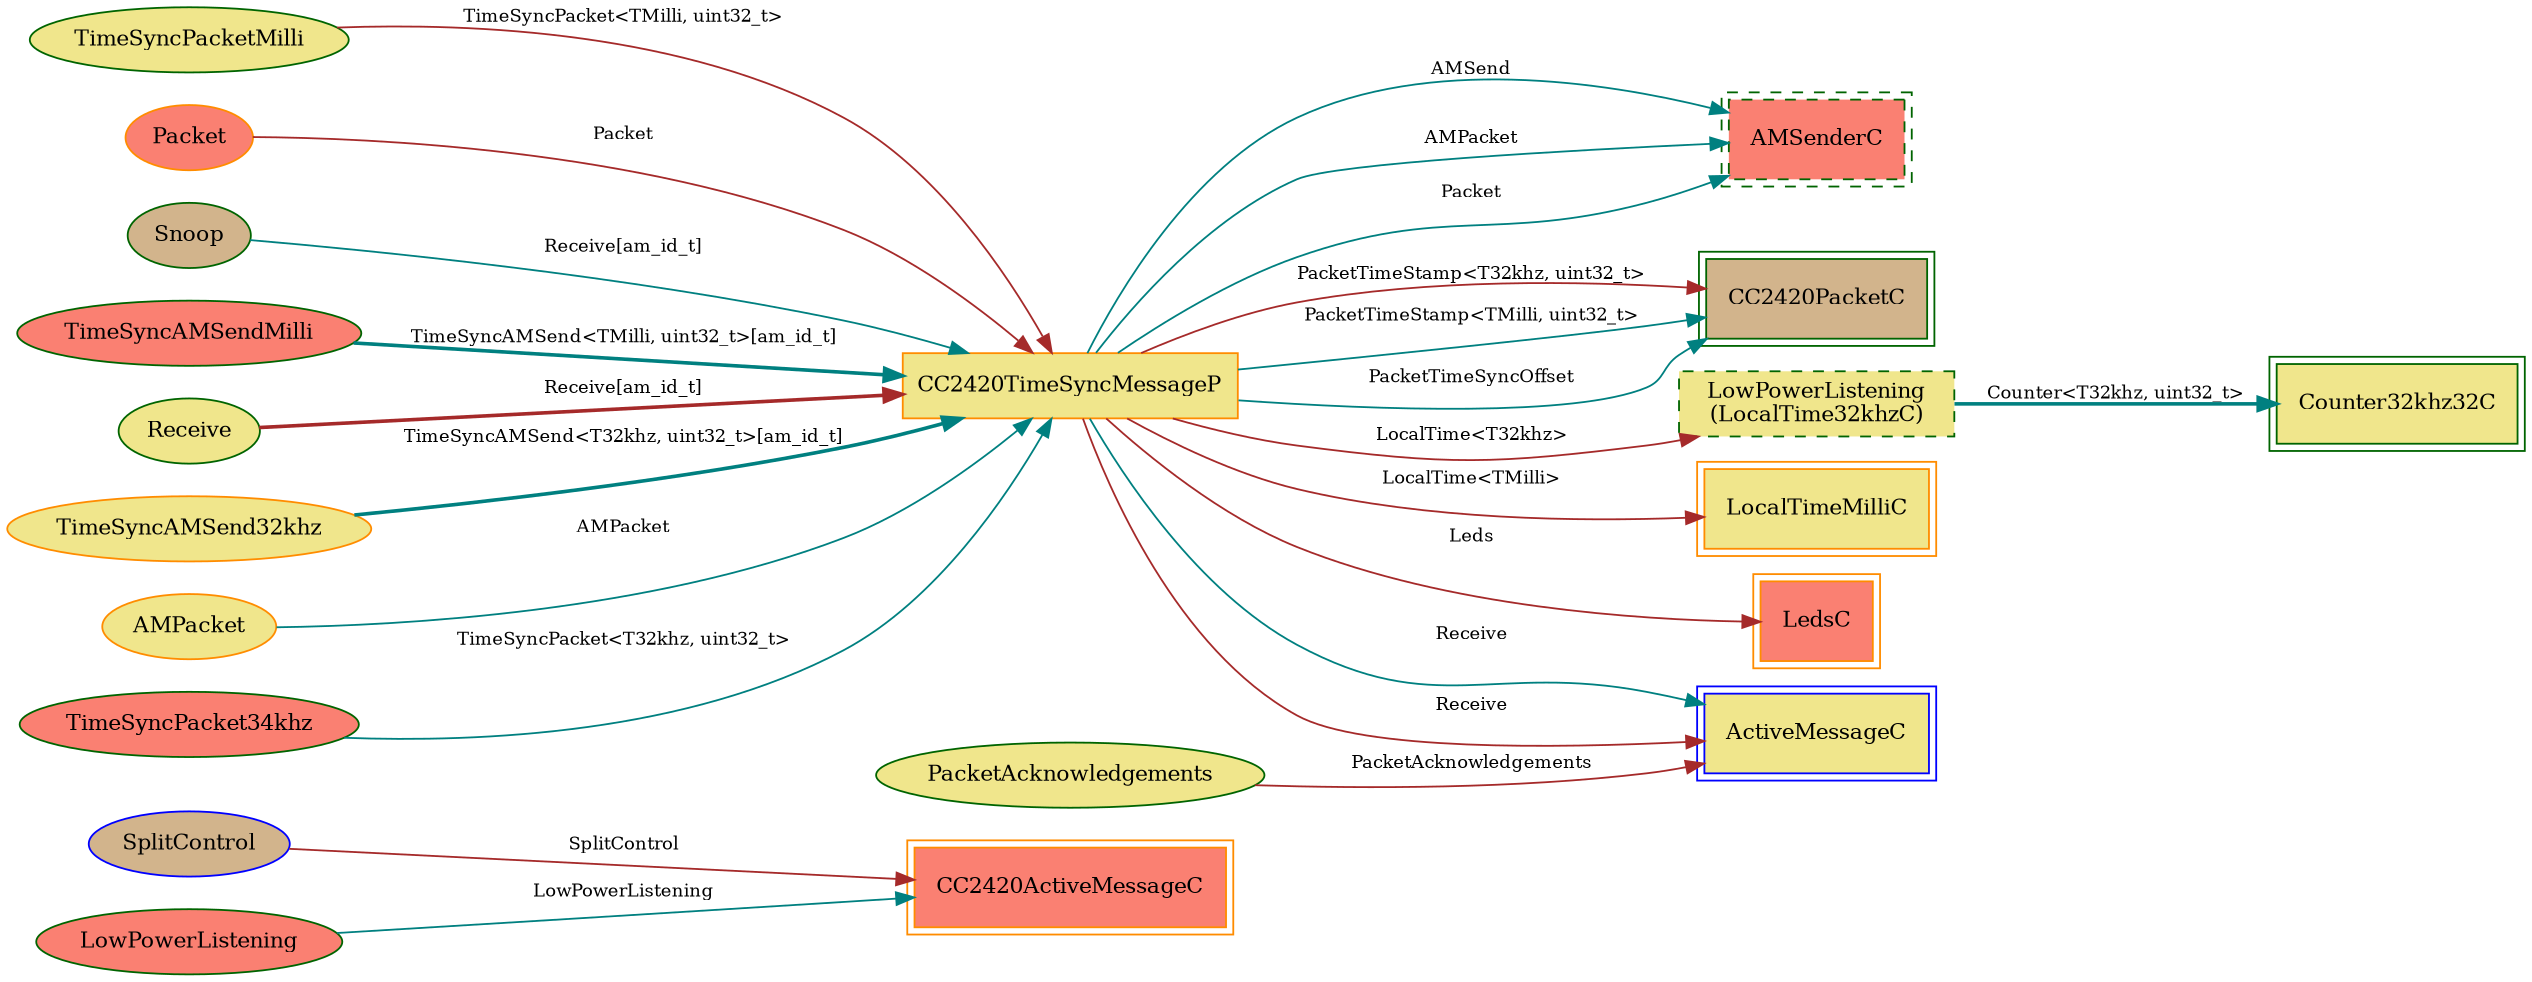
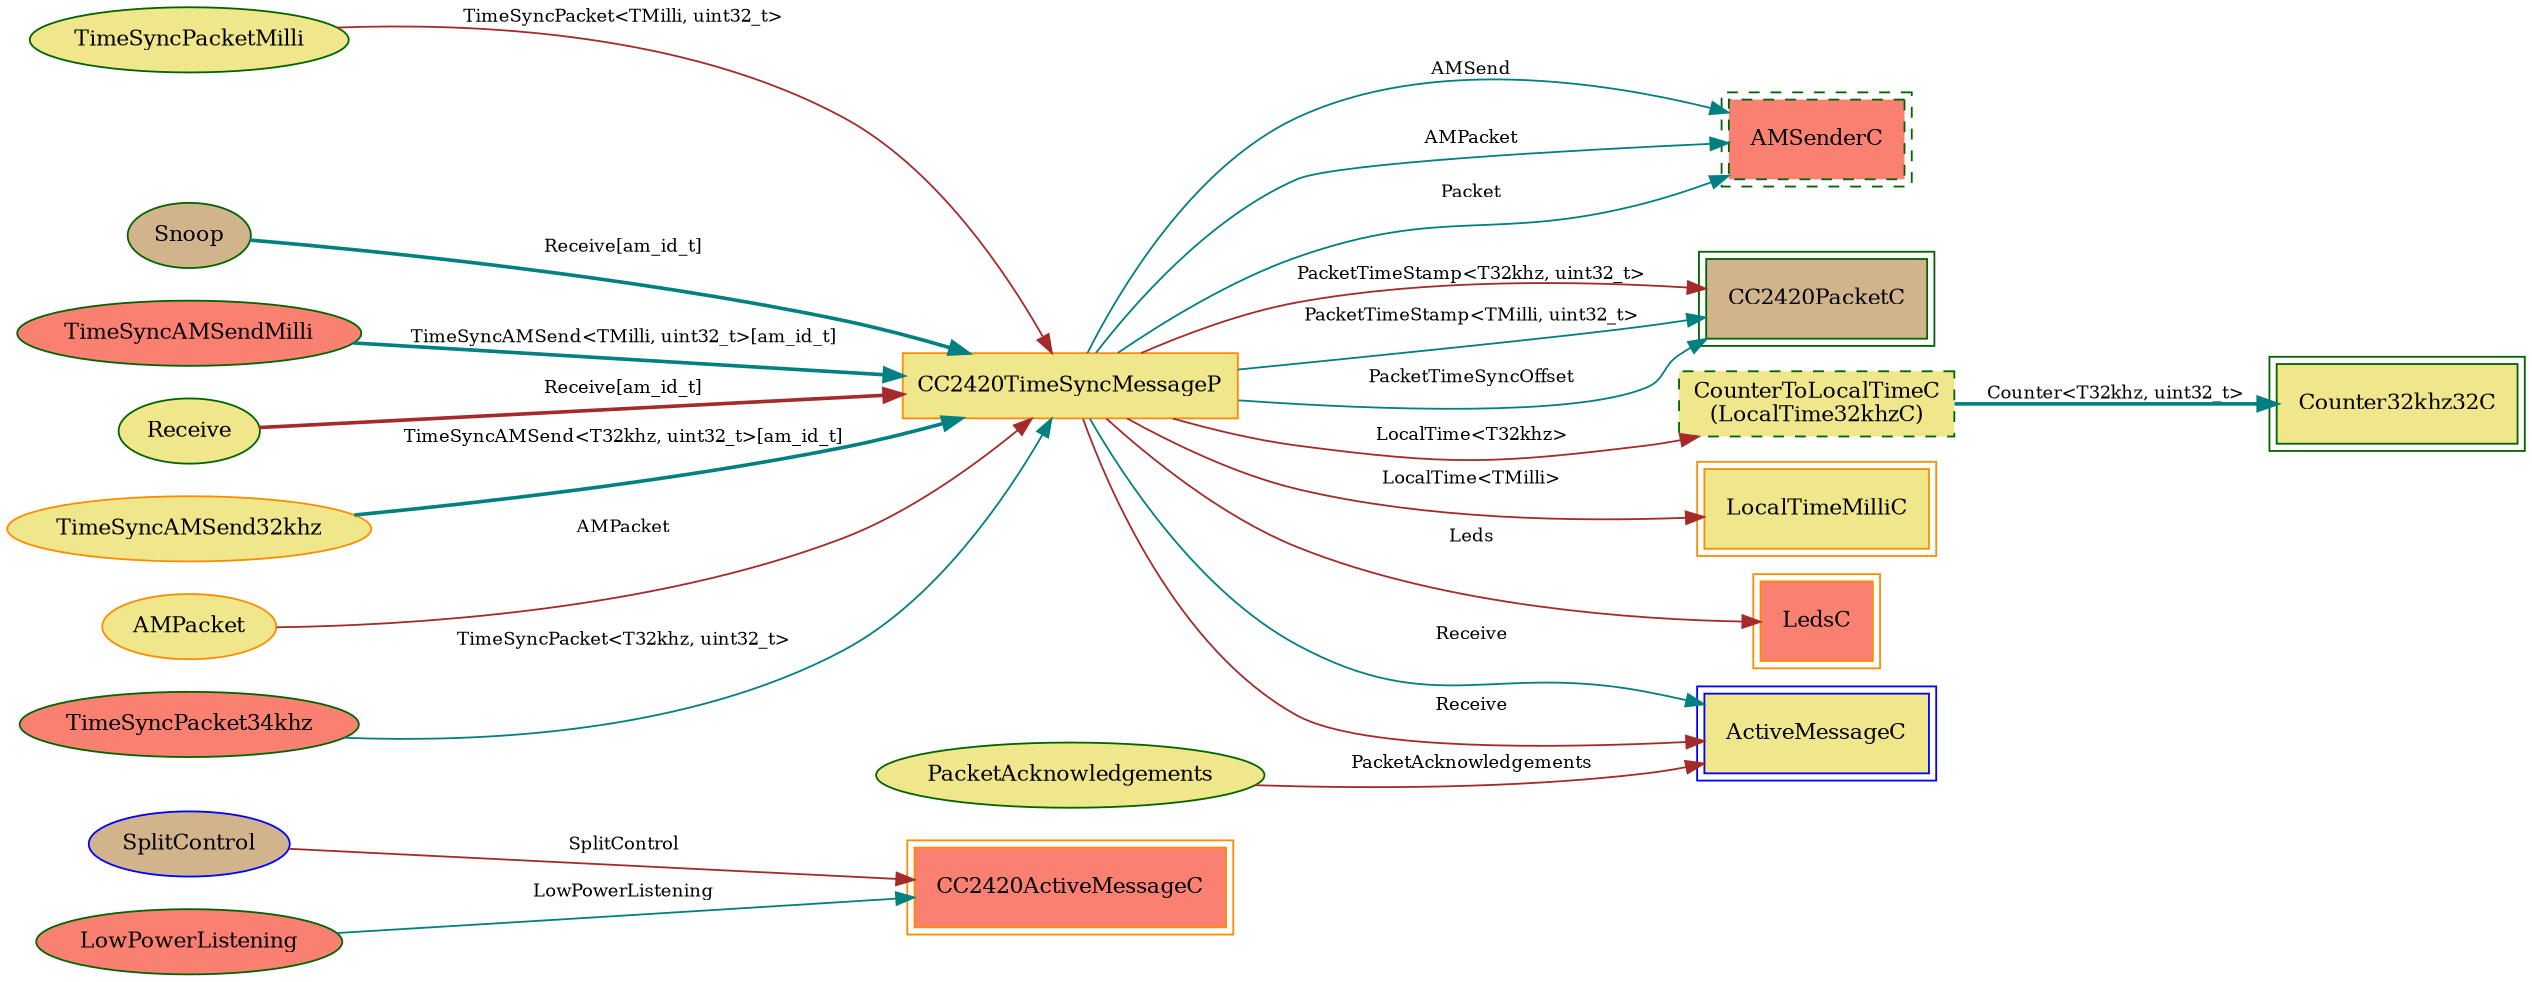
node "Packet": removed
edge "Snoop" -> "CC2420TimeSyncMessageP": style solid -> bold
node "LowPowerListening (LocalTime32khzC)": label "LowPowerListening (LocalTime32khzC)" -> "CounterToLocalTimeC (LocalTime32khzC)"
edge "AMPacket" -> "CC2420TimeSyncMessageP": color teal -> brown
